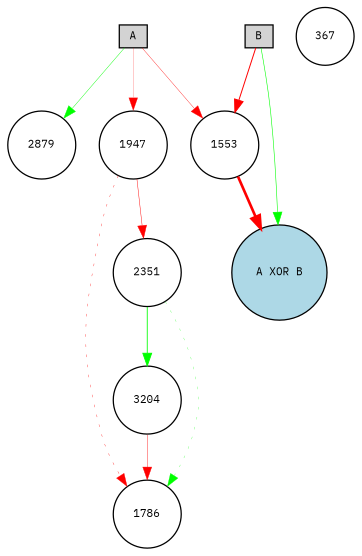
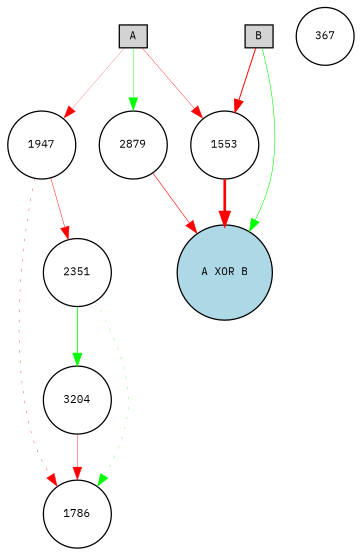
edge "2879" -> "A XOR B": added
